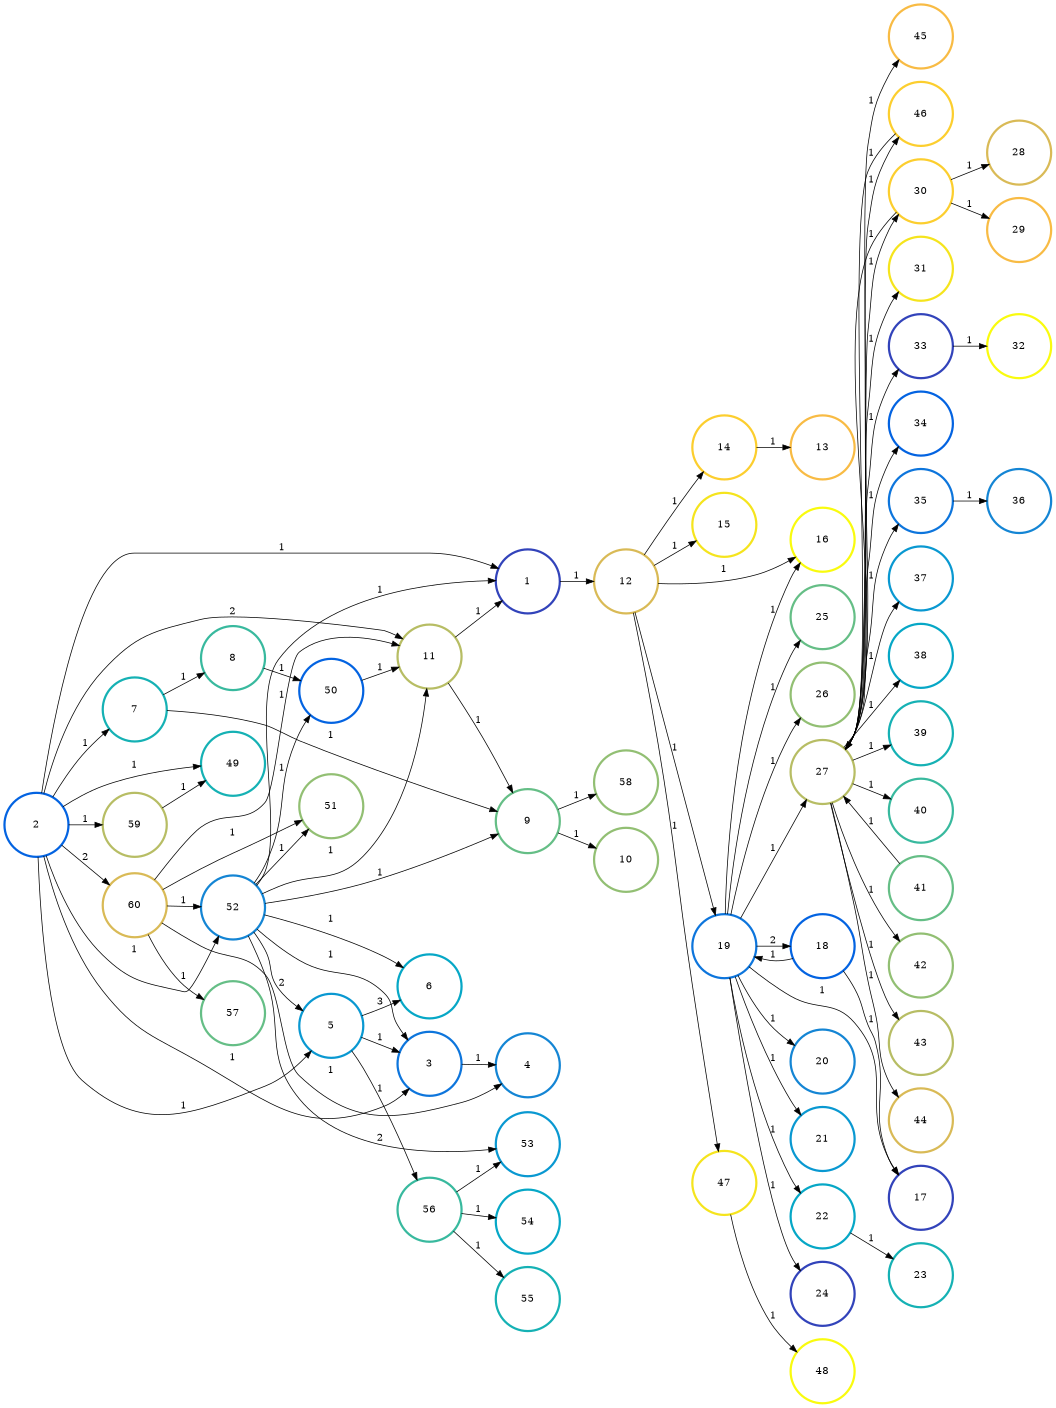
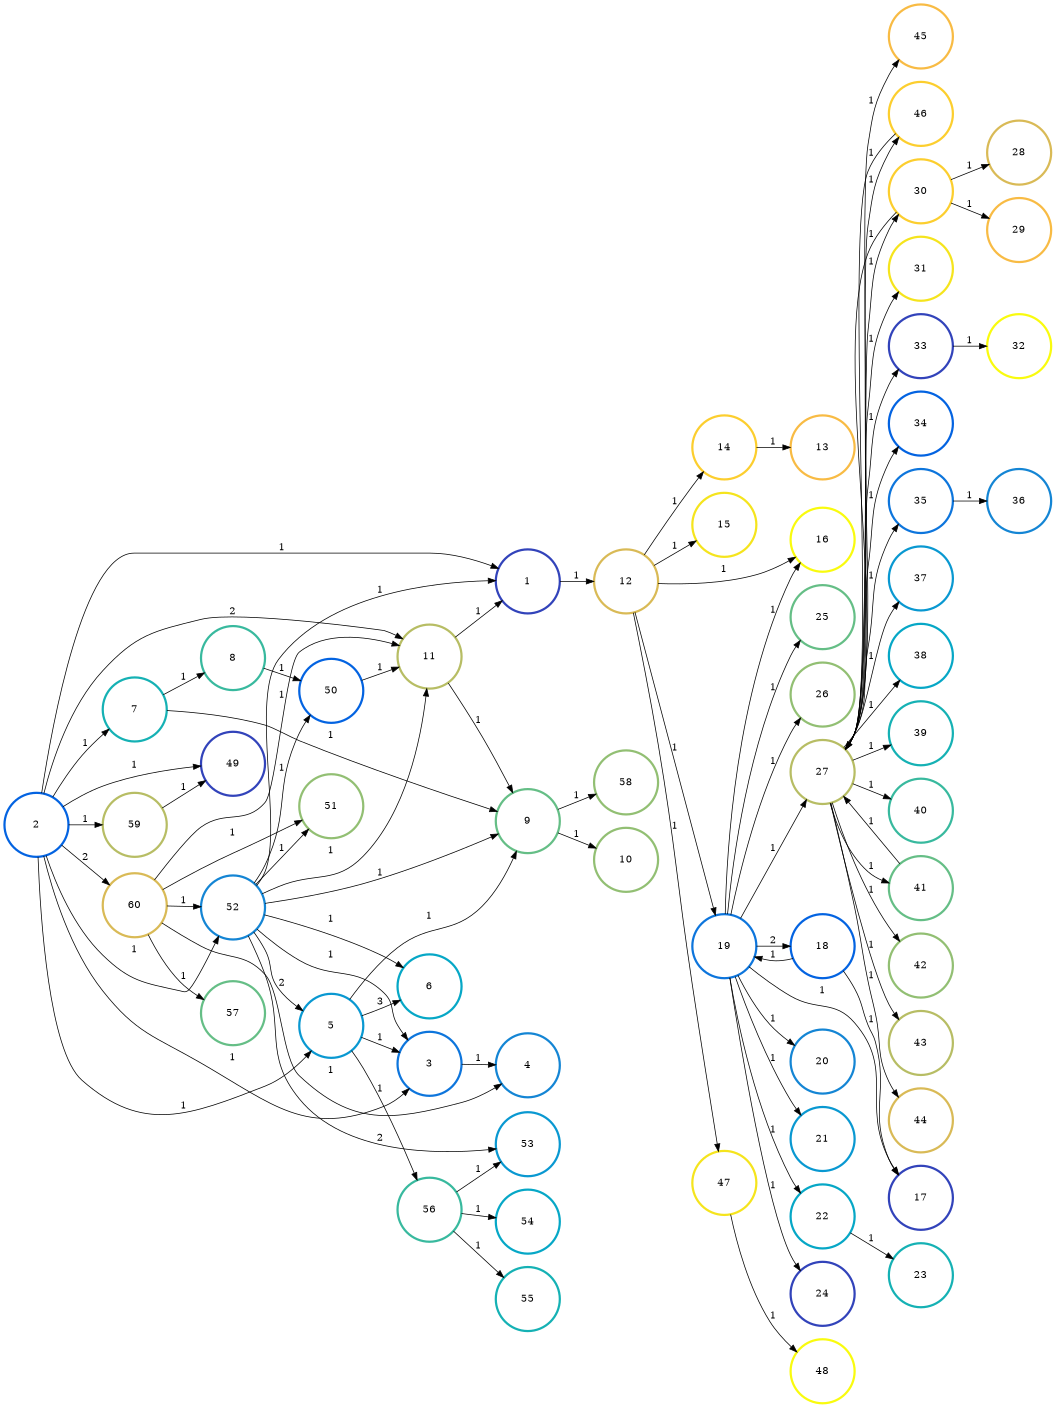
node "49": color #15b1b4 -> #3243ba
edge "27" -> "41": added, label "1"
edge "5" -> "9": added, label "1"
